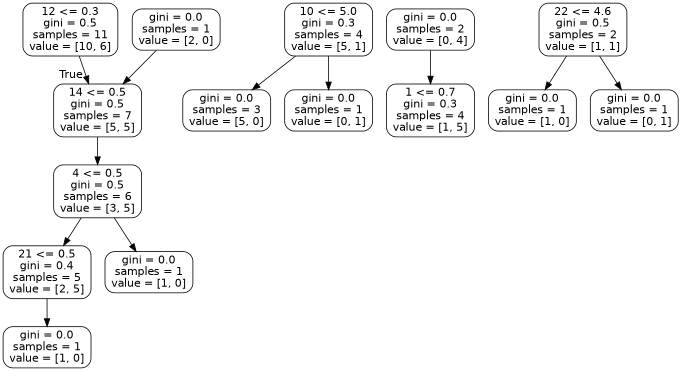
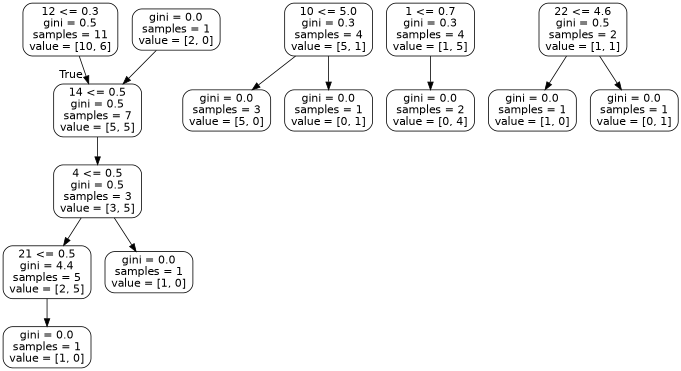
edge "gini = 0.0 samples = 2 value = [0, 4]" -> "1 <= 0.7 gini = 0.3 samples = 4 value = [1, 5]": reversed
node "4 <= 0.5 gini = 0.5 samples = 6 value = [3, 5]": label "4 <= 0.5 gini = 0.5 samples = 6 value = [3, 5]" -> "4 <= 0.5 gini = 0.5 samples = 3 value = [3, 5]"
node "21 <= 0.5 gini = 0.4 samples = 5 value = [2, 5]": label "21 <= 0.5 gini = 0.4 samples = 5 value = [2, 5]" -> "21 <= 0.5 gini = 4.4 samples = 5 value = [2, 5]"
